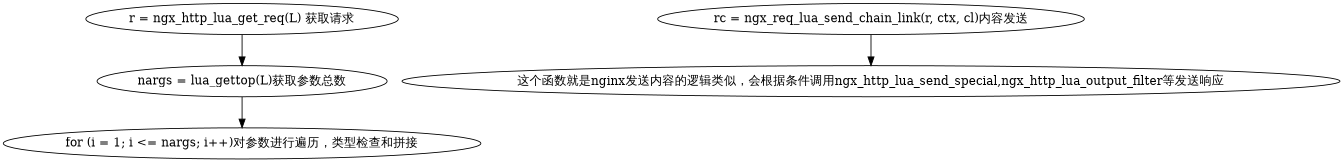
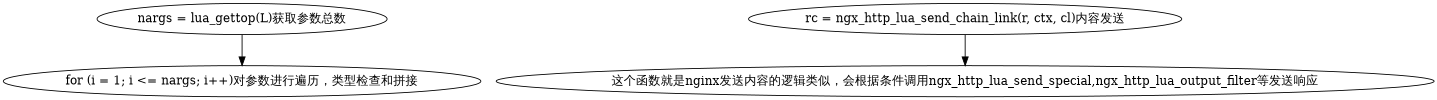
node "r = ngx_http_lua_get_req(L) 获取请求": removed
node "rc = ngx_req_lua_send_chain_link(r, ctx, cl)内容发送": label "rc = ngx_req_lua_send_chain_link(r, ctx, cl)内容发送" -> "rc = ngx_http_lua_send_chain_link(r, ctx, cl)内容发送"
